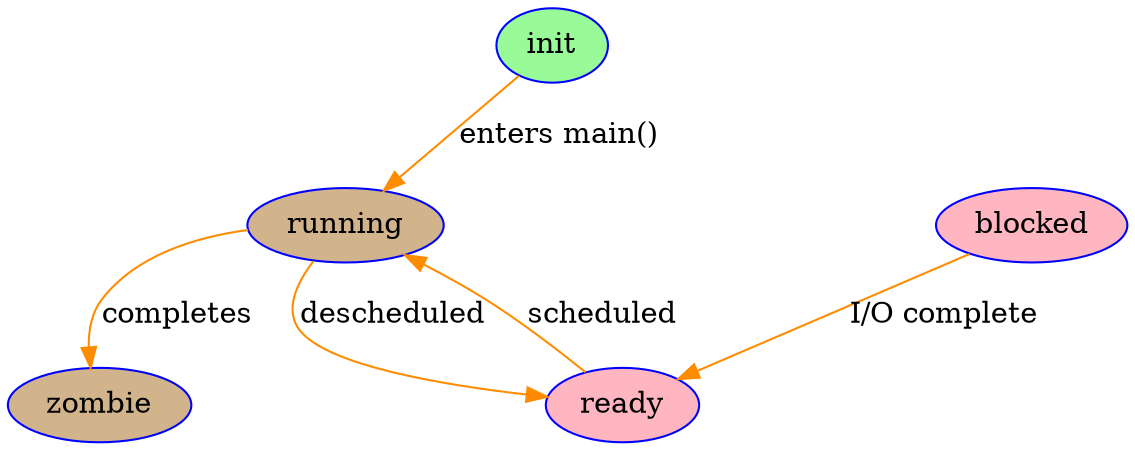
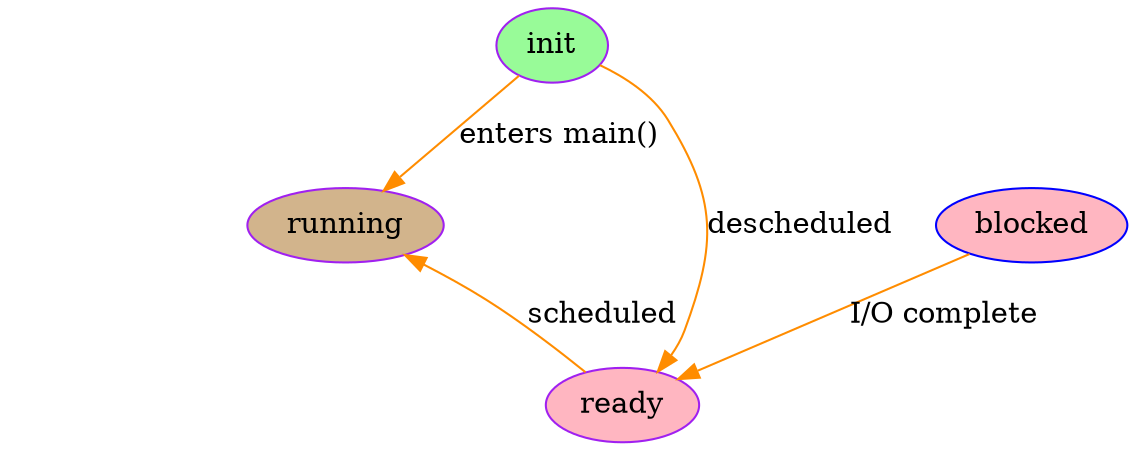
node "init": color blue -> purple
node "running": color blue -> purple
edge "running" -> "ready": now "init" -> "ready"
node "zombie": removed
node "ready": color blue -> purple
